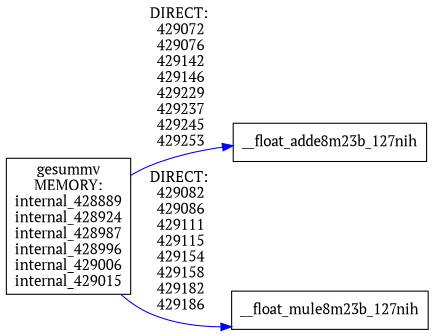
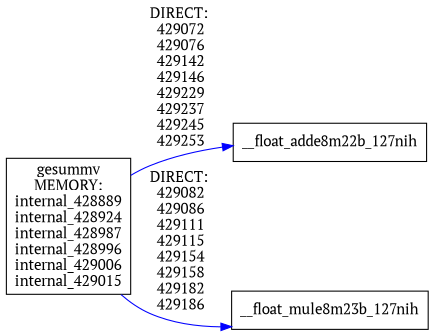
node "__float_adde8m23b_127nih": label "__float_adde8m23b_127nih" -> "__float_adde8m22b_127nih"
